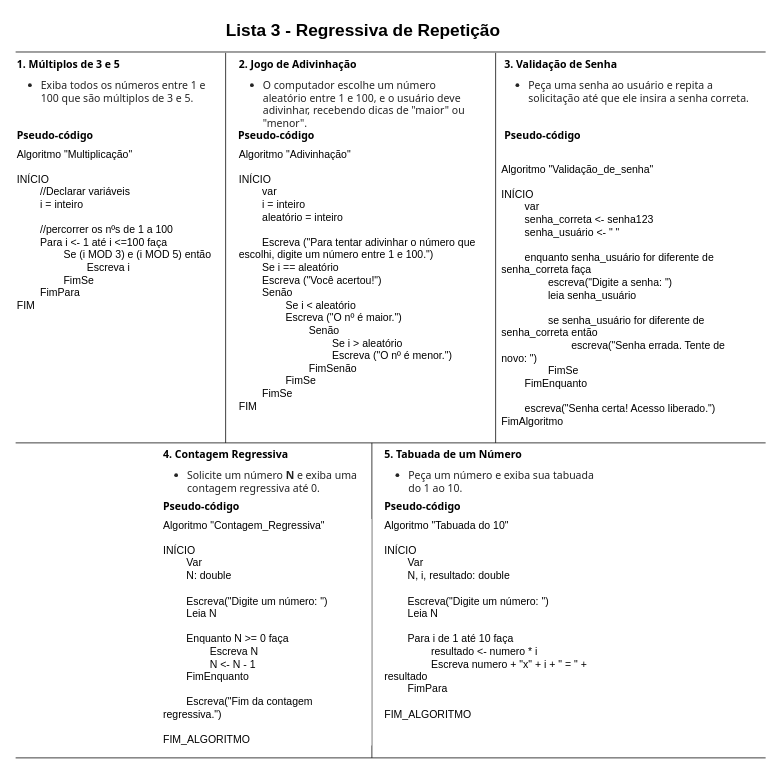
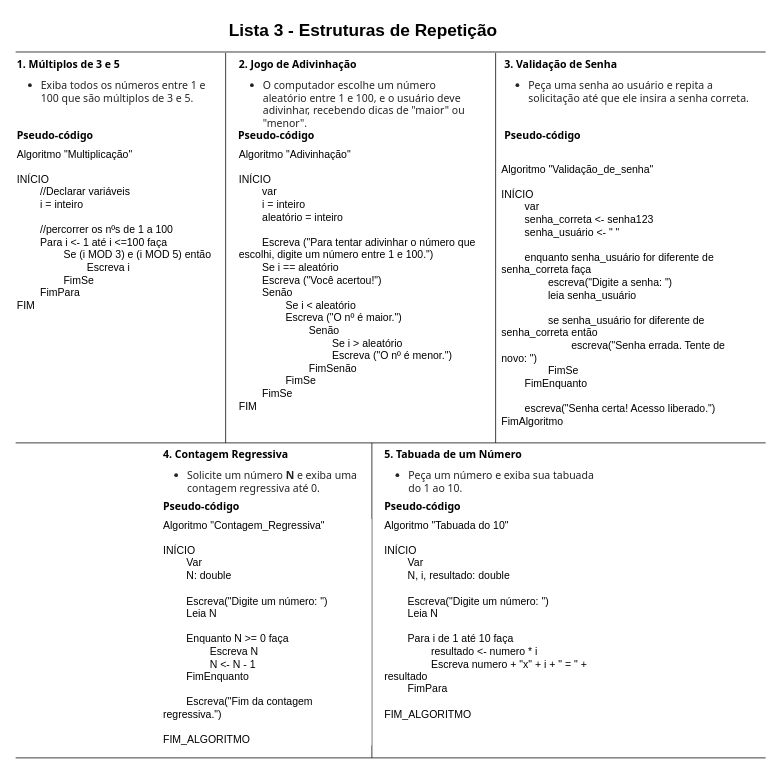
node "Lista 3 - Regressiva de Repetição": label "Lista 3 - Regressiva de Repetição" -> "Lista 3 - Estruturas de Repetição"
